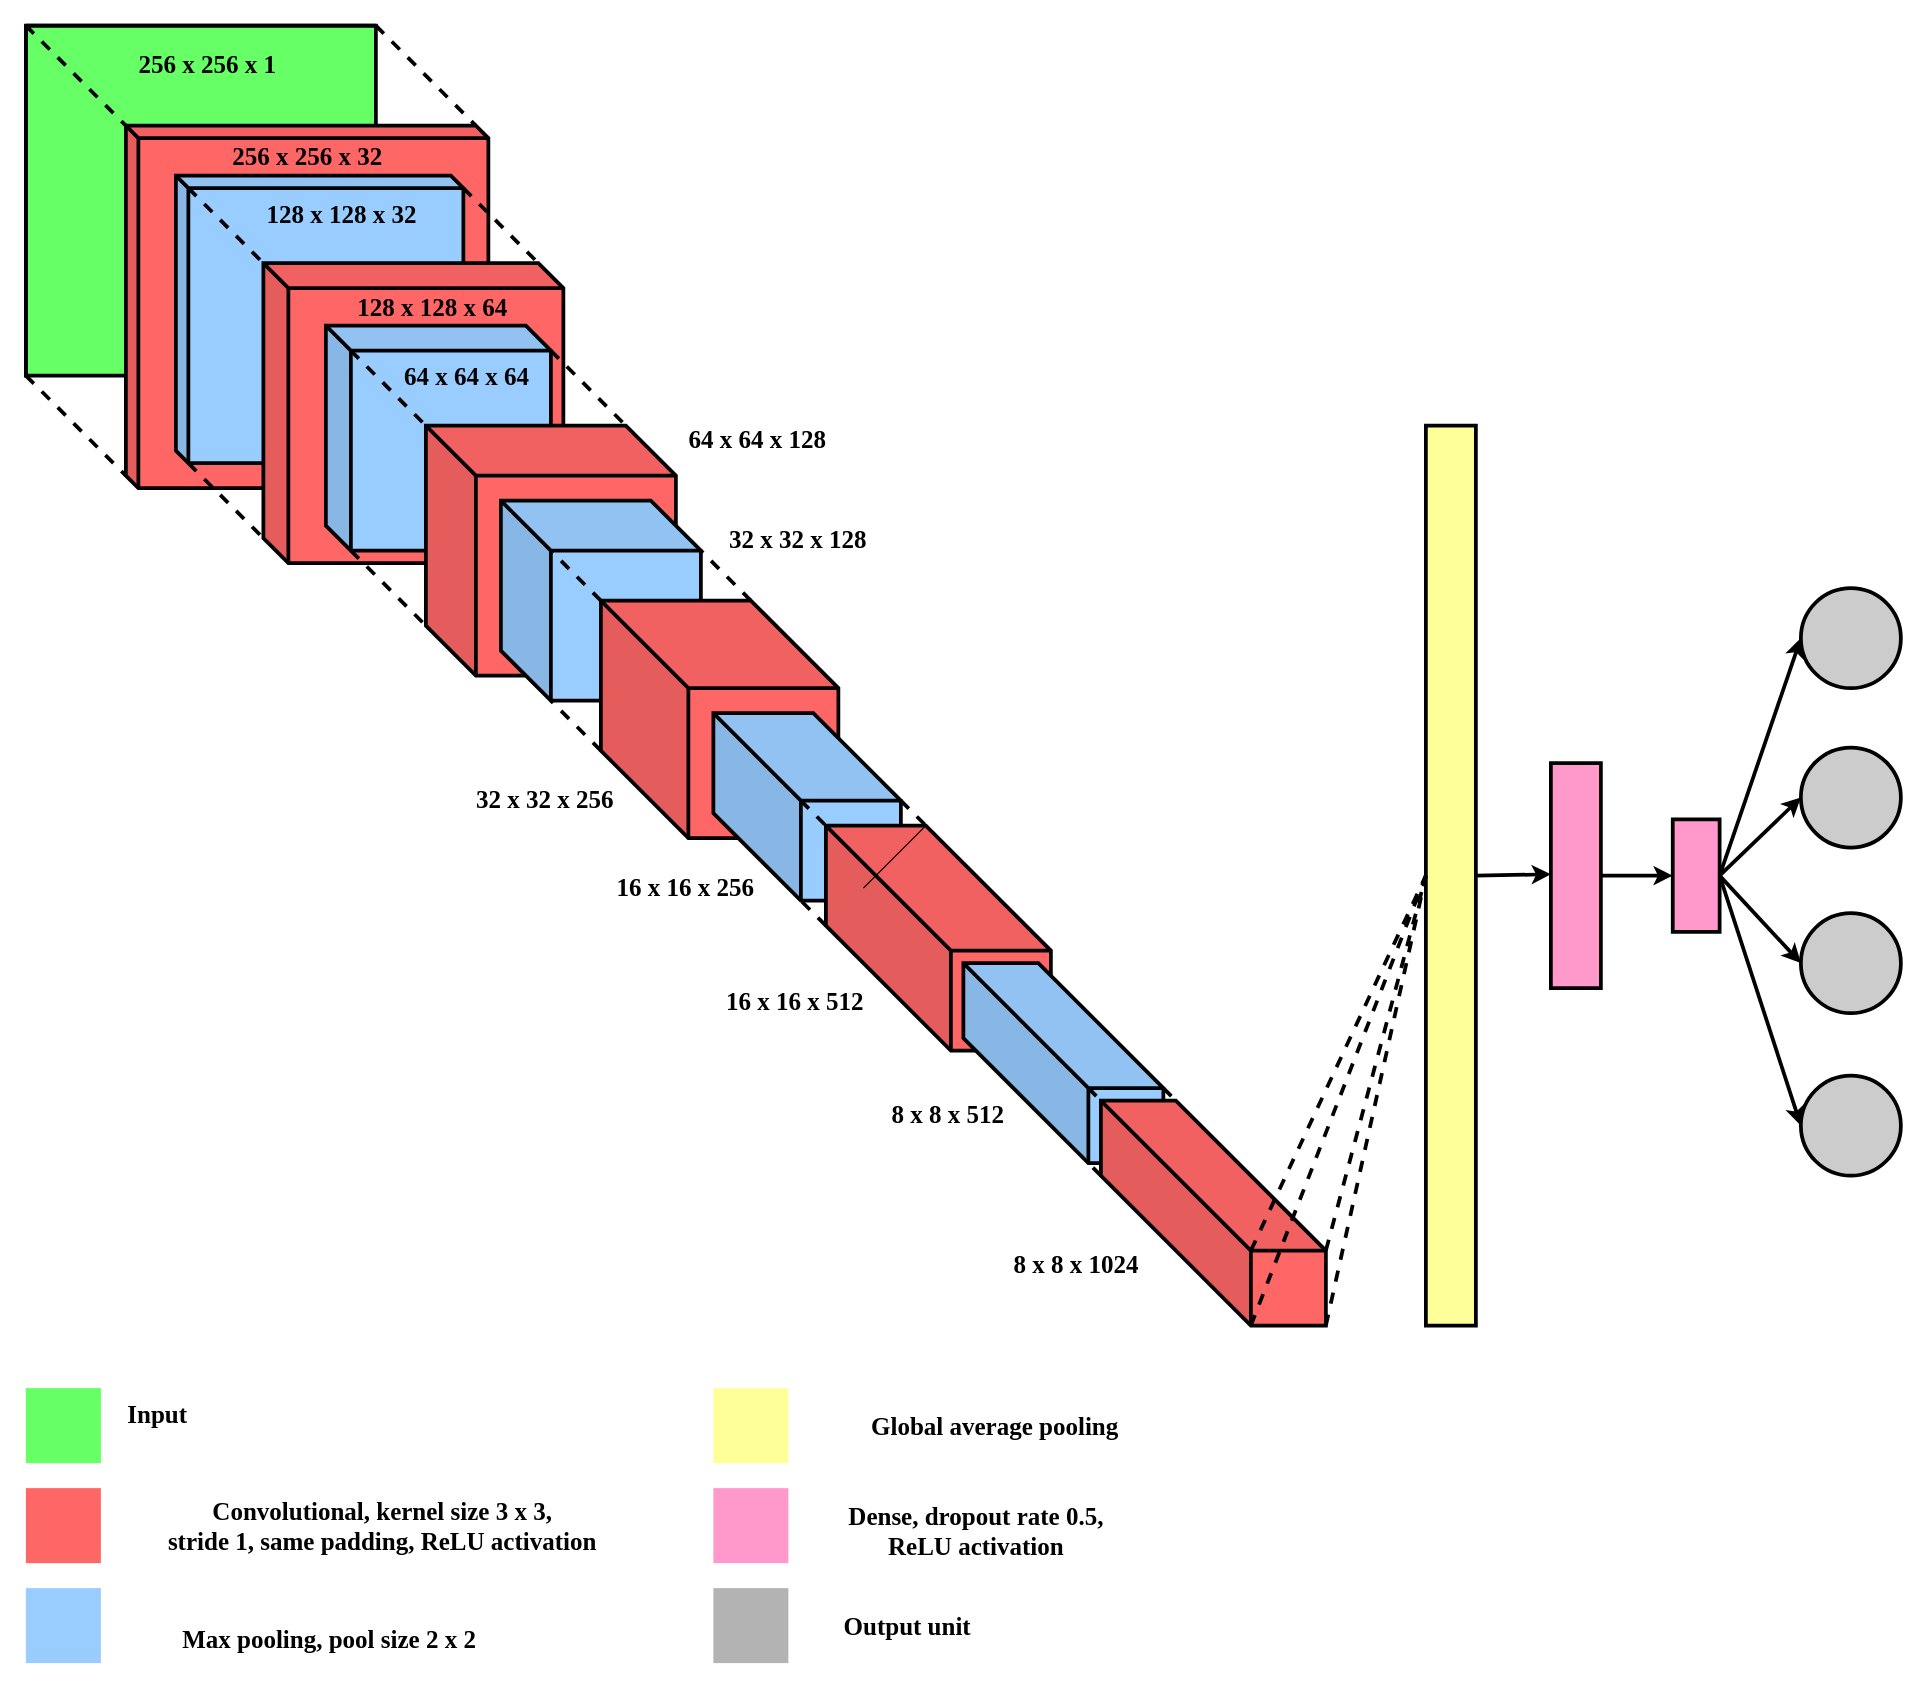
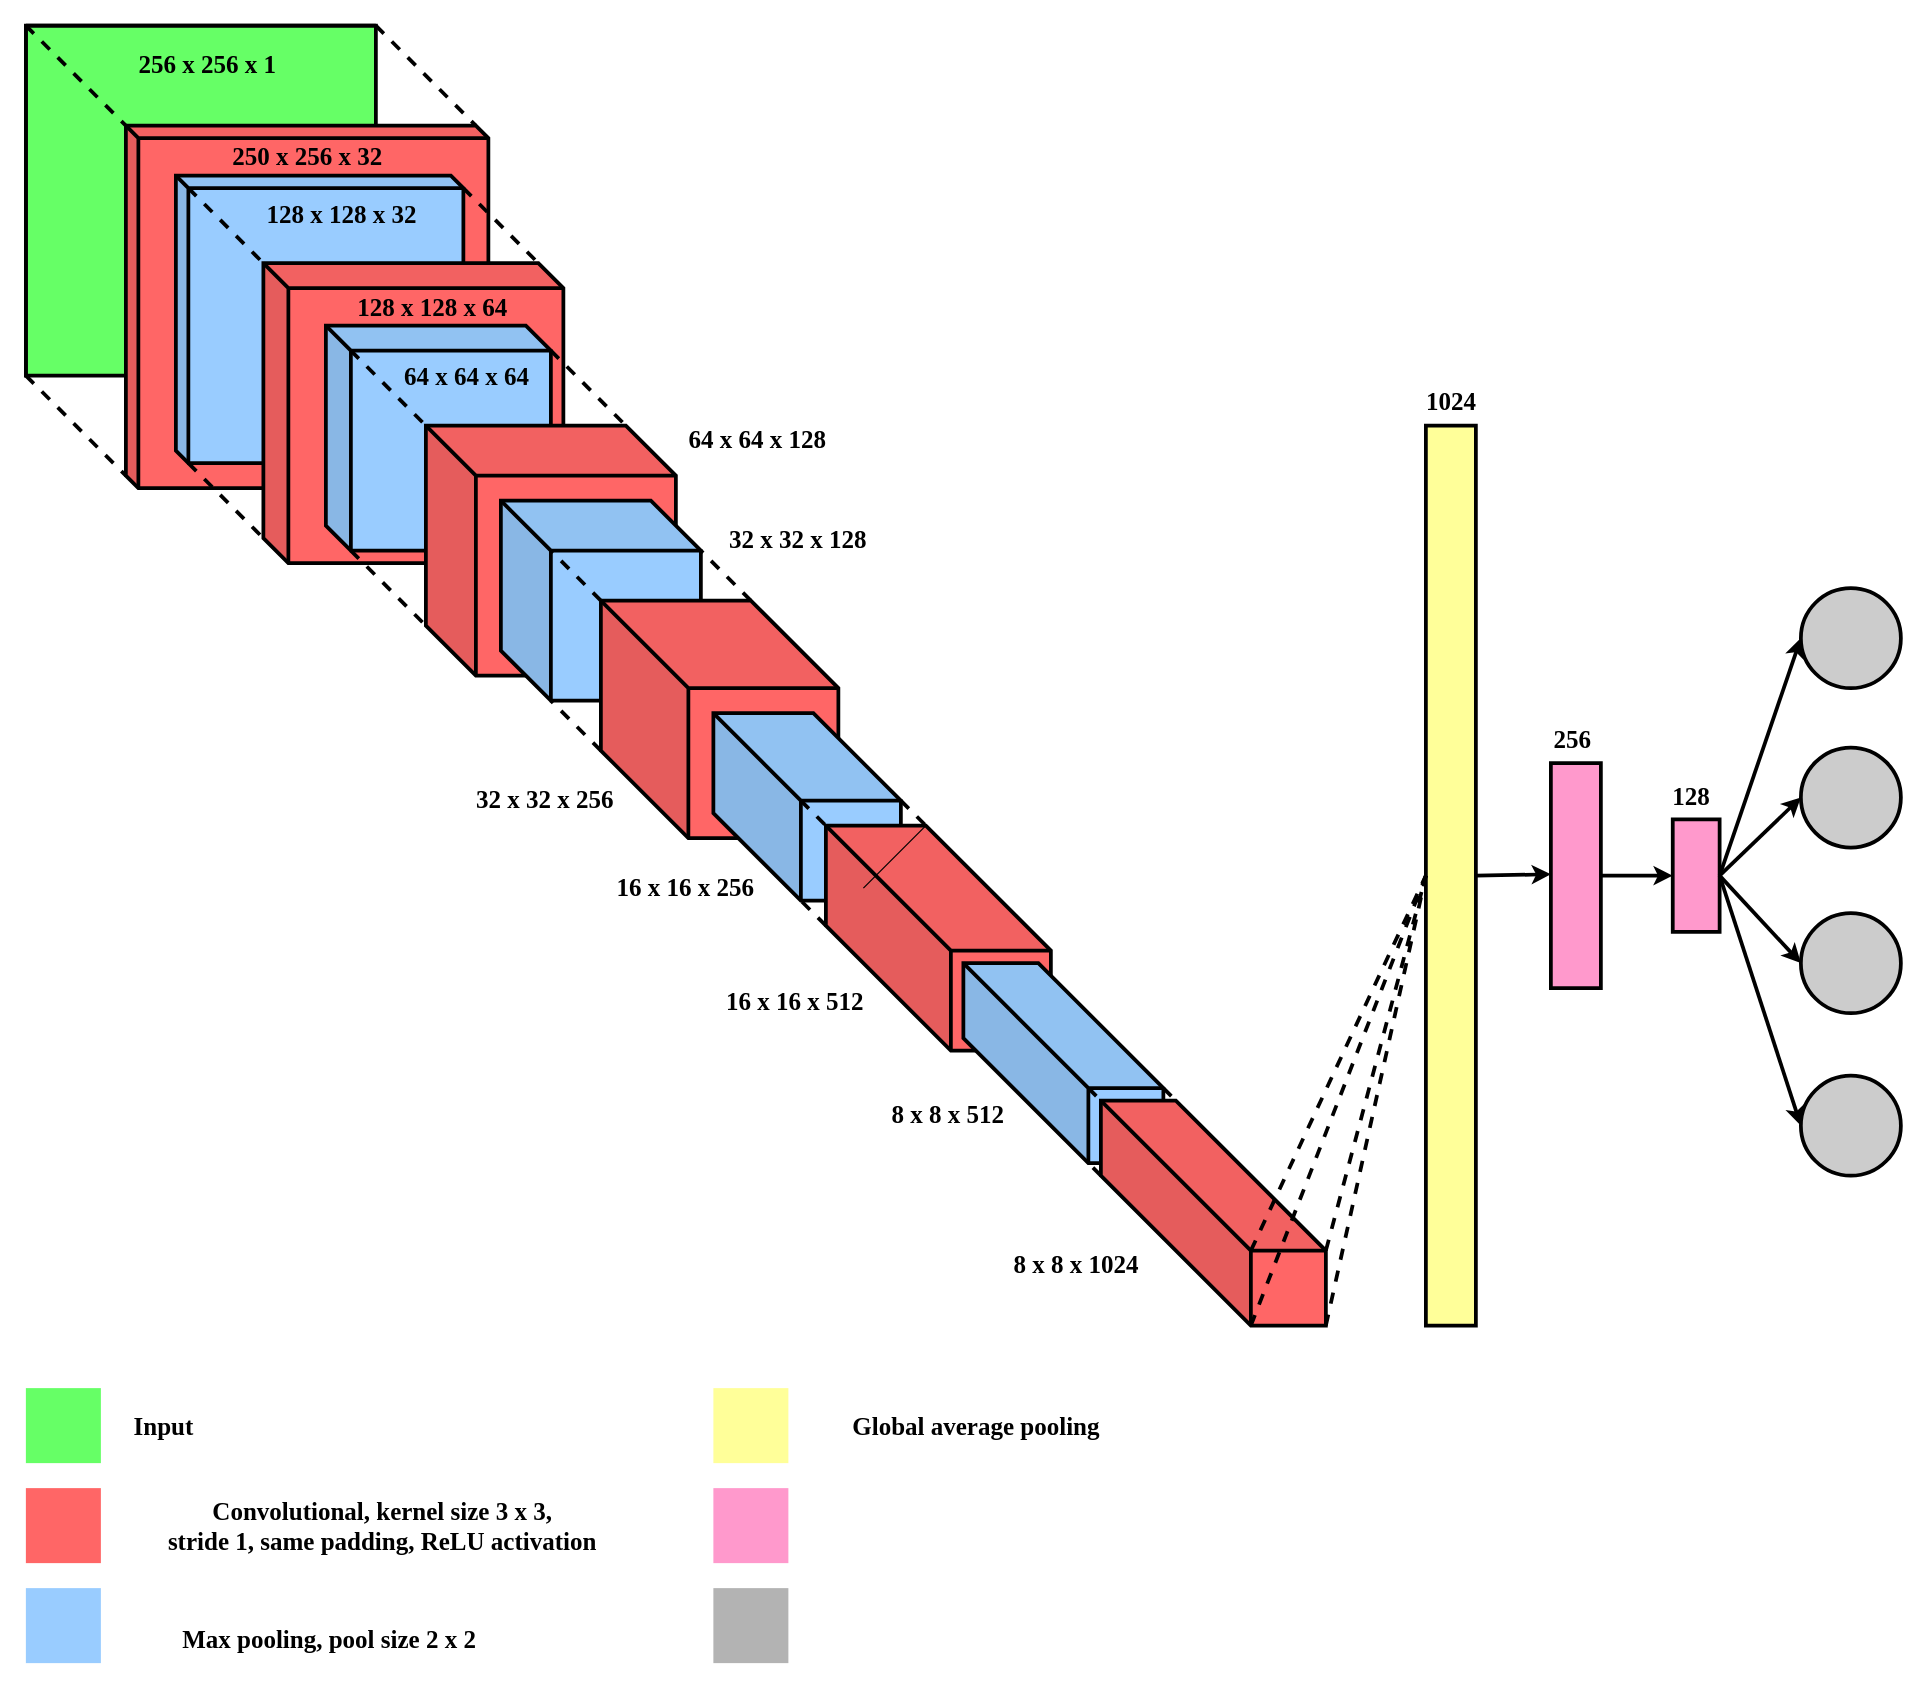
node "256 x 256 x 32": label "256 x 256 x 32" -> "250 x 256 x 32"
node "1024": added
node "256": added
node "128": added
node "Input": moved (157, 1413) -> (163, 1426)
node "Global average pooling": moved (994, 1426) -> (976, 1426)
node "Dense, dropout rate 0.5, ReLU activation": removed
node "Output unit": removed
